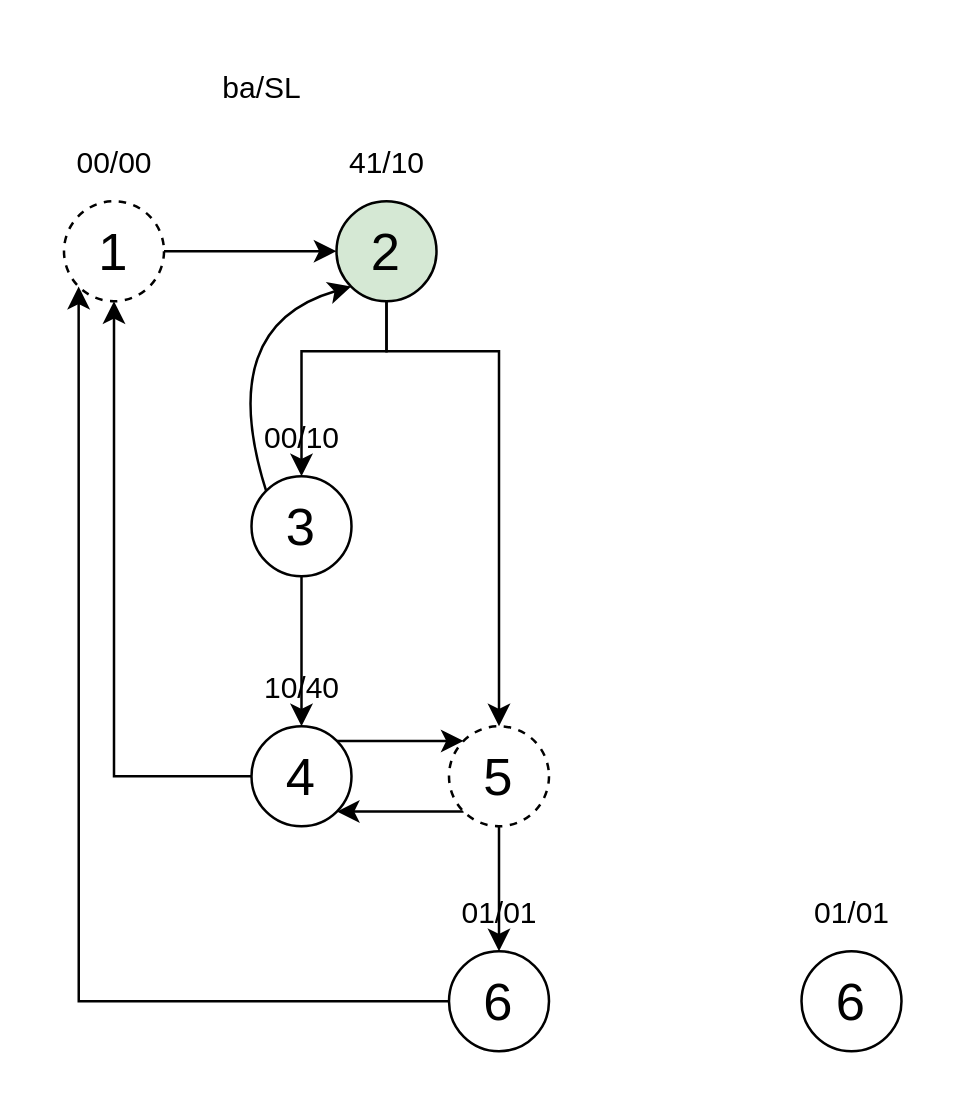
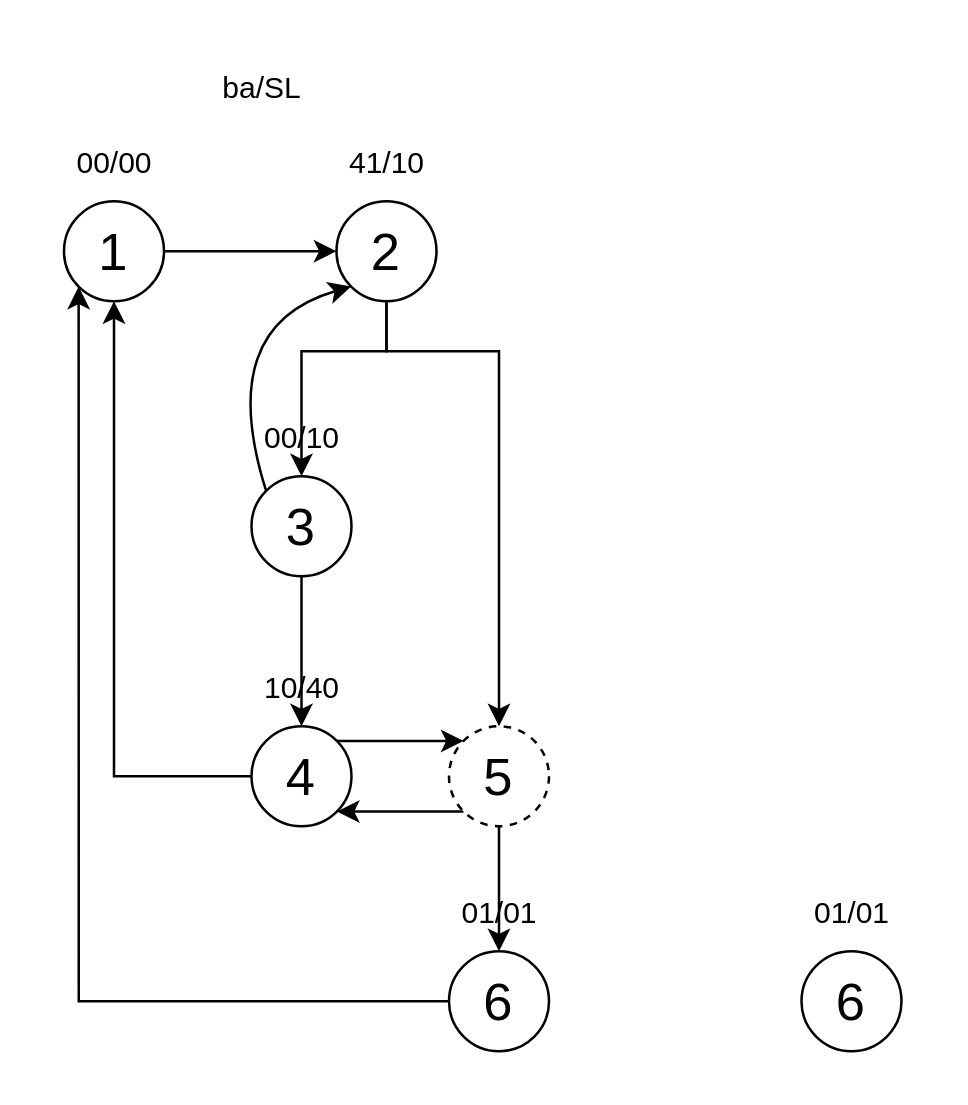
node "1": style dashed -> solid
node "2": fillcolor #d5e8d4 -> #ffffff
